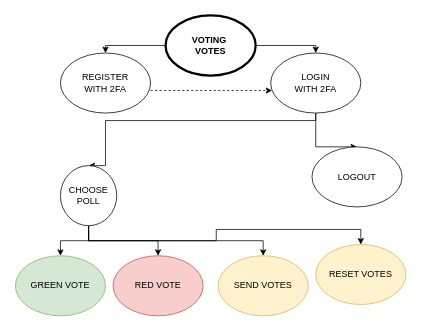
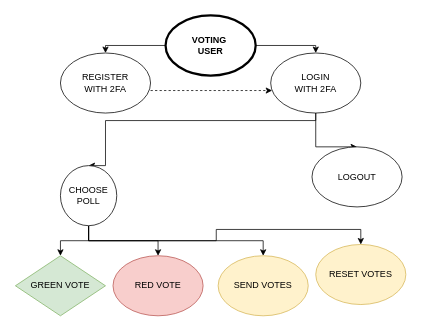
node "VOTING VOTES": label "VOTING VOTES" -> "VOTING USER"
node "GREEN VOTE": shape ellipse -> diamond
